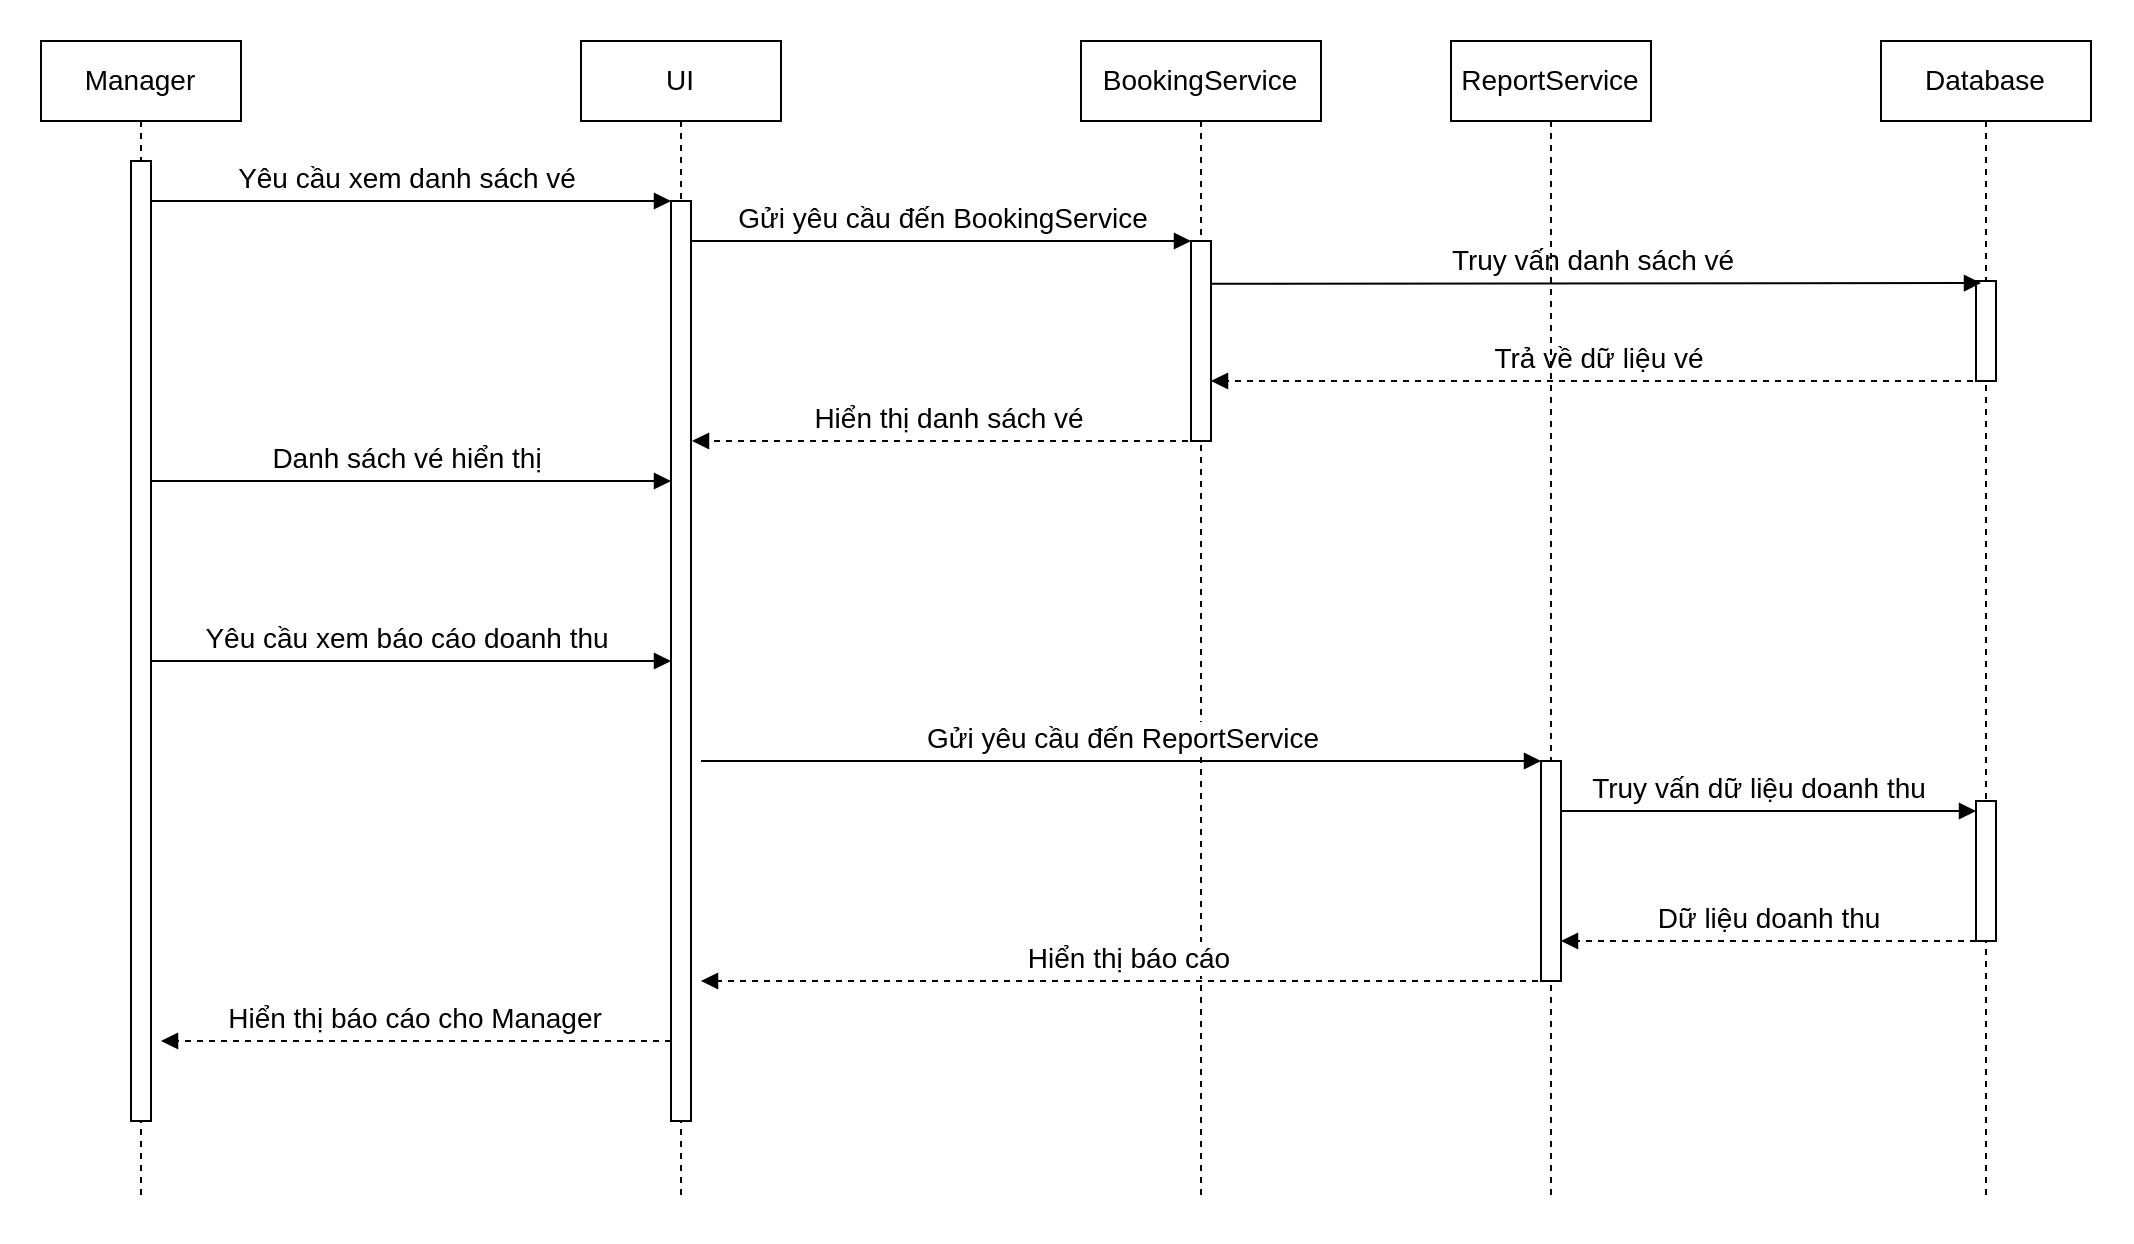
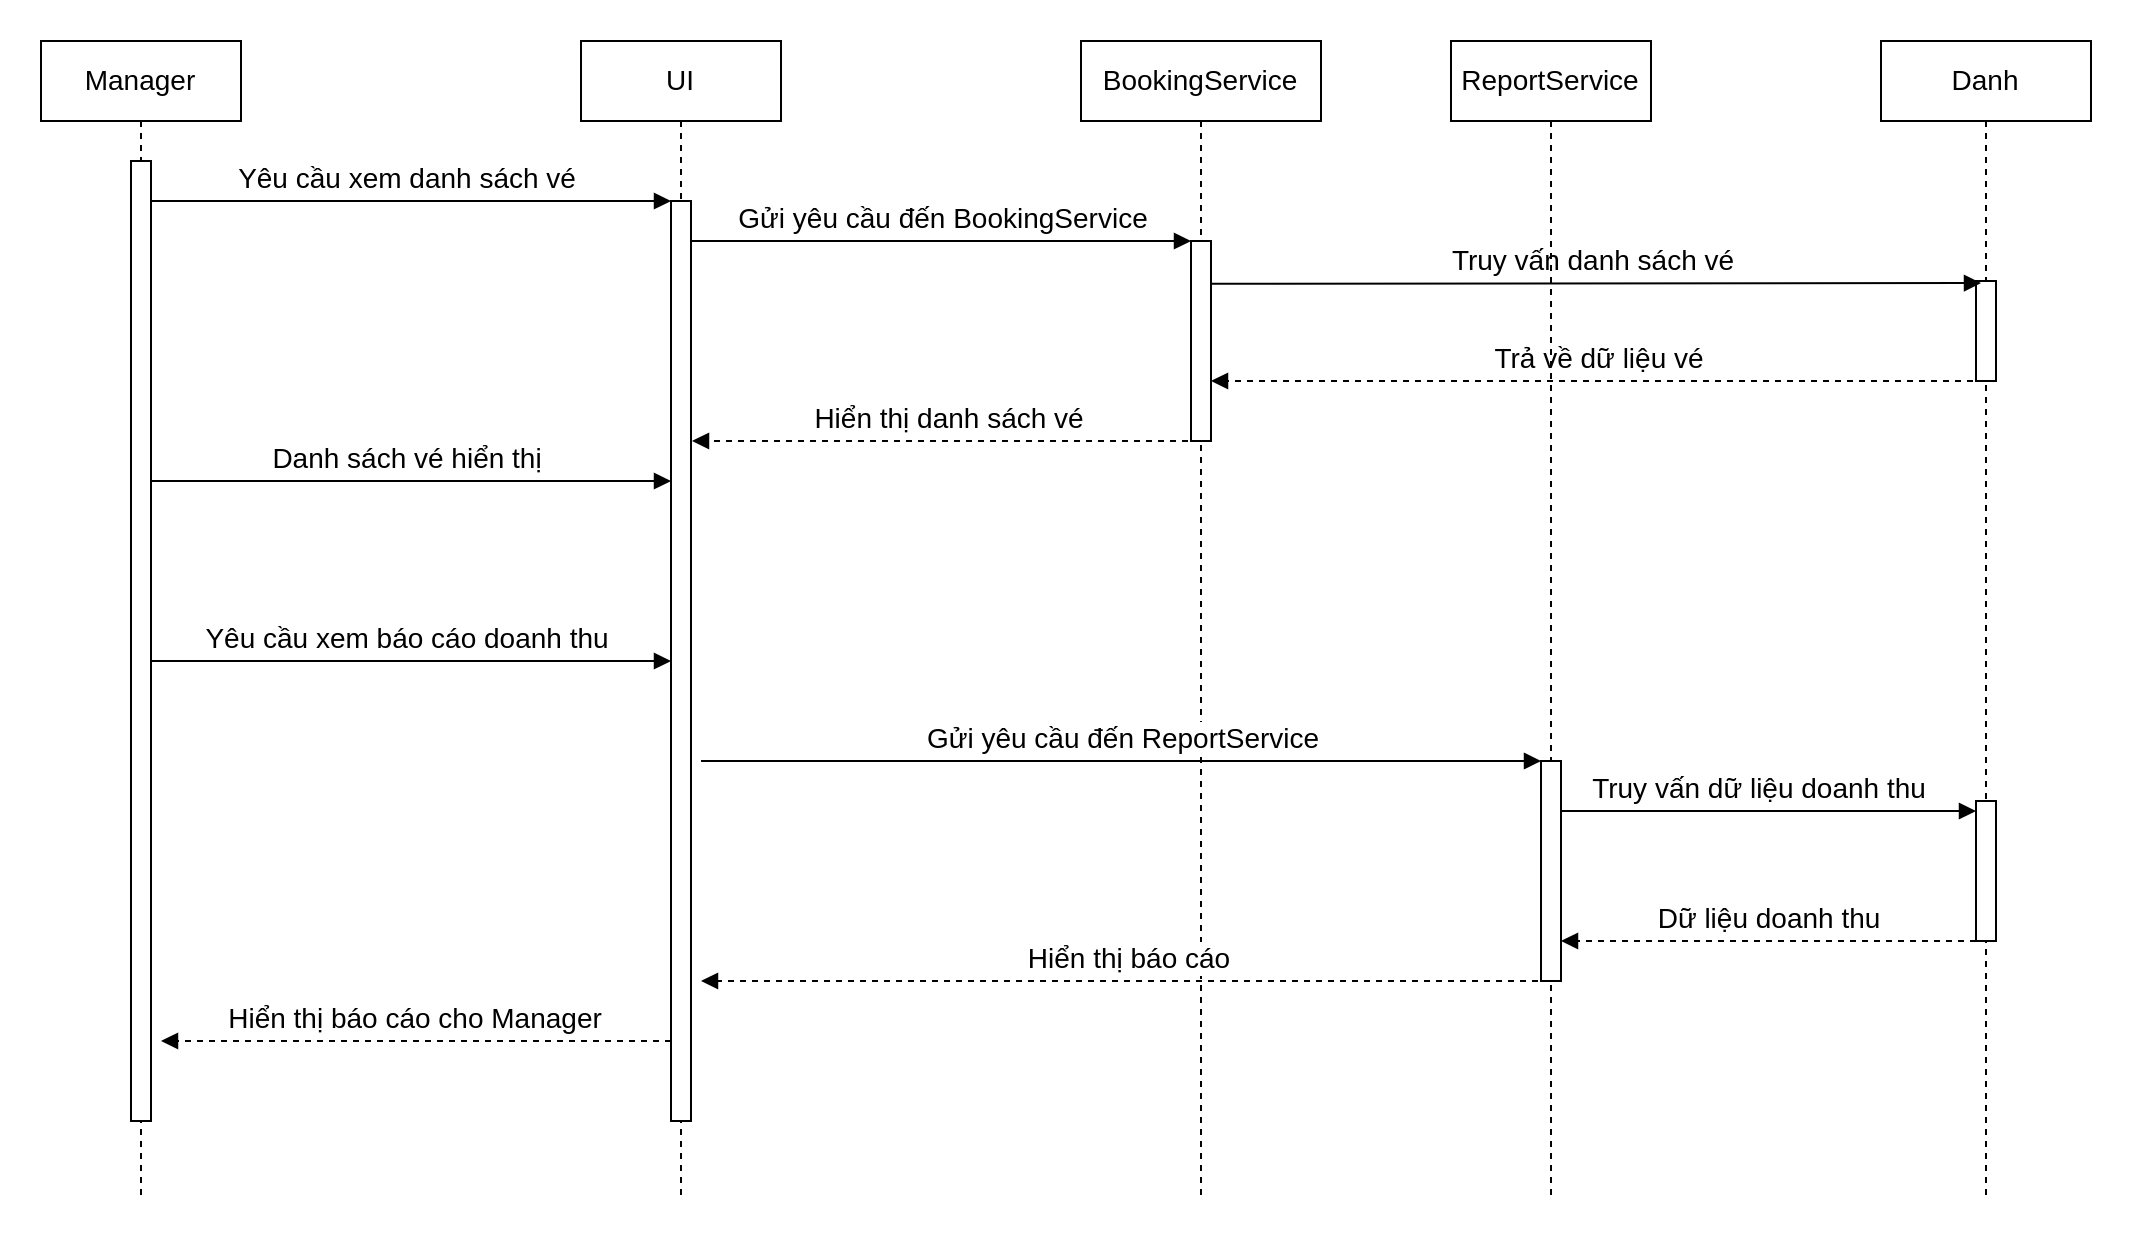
node "Database": label "Database" -> "Danh"
